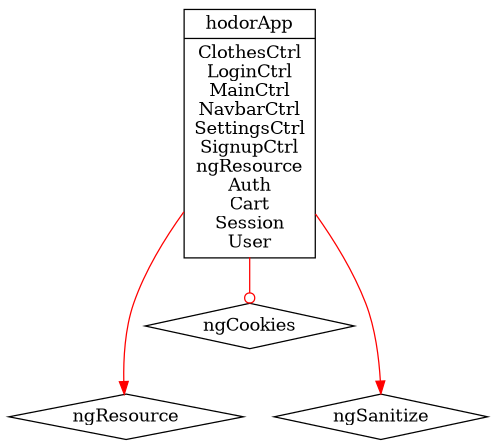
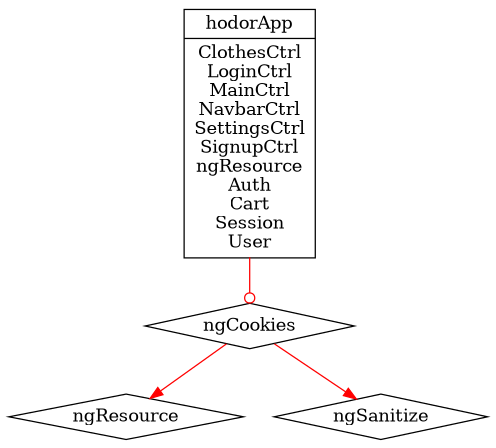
edge "hodorApp" -> "ngResource": now "ngCookies" -> "ngResource"
edge "hodorApp" -> "ngSanitize": now "ngCookies" -> "ngSanitize"
